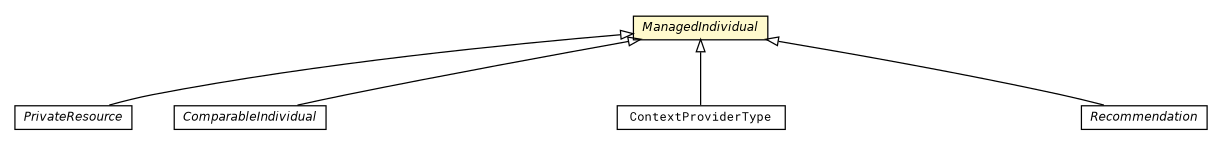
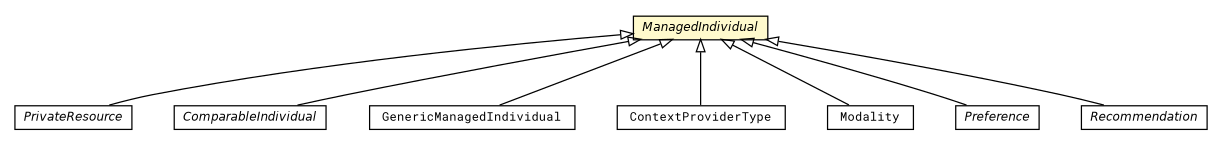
node "GenericManagedIndividual": added
node "Modality": added
node "Preference": added
